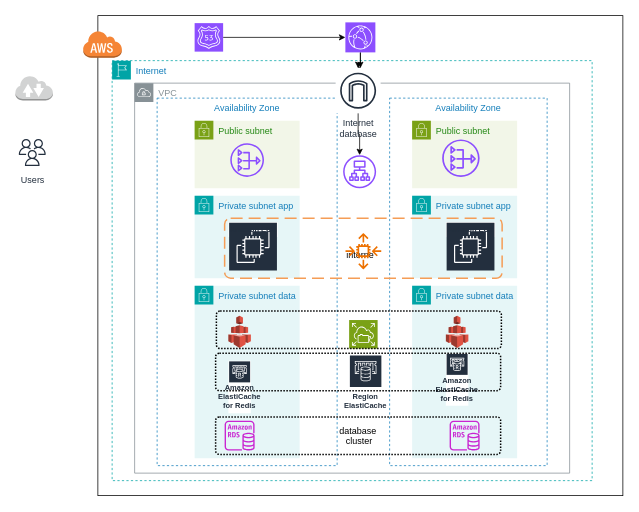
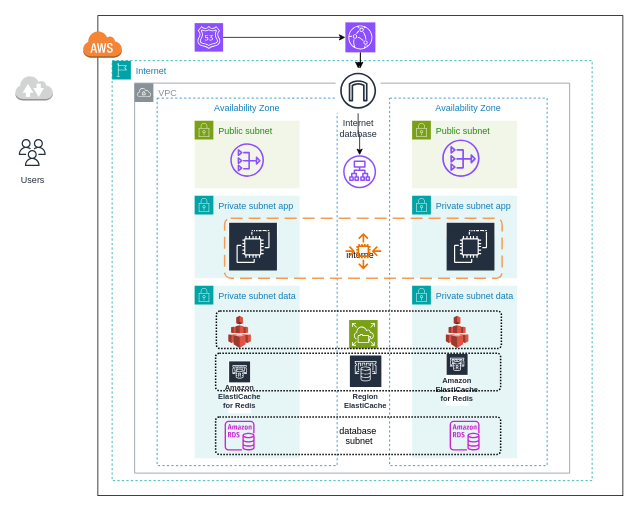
node "database cluster": label "database cluster" -> "database subnet"
